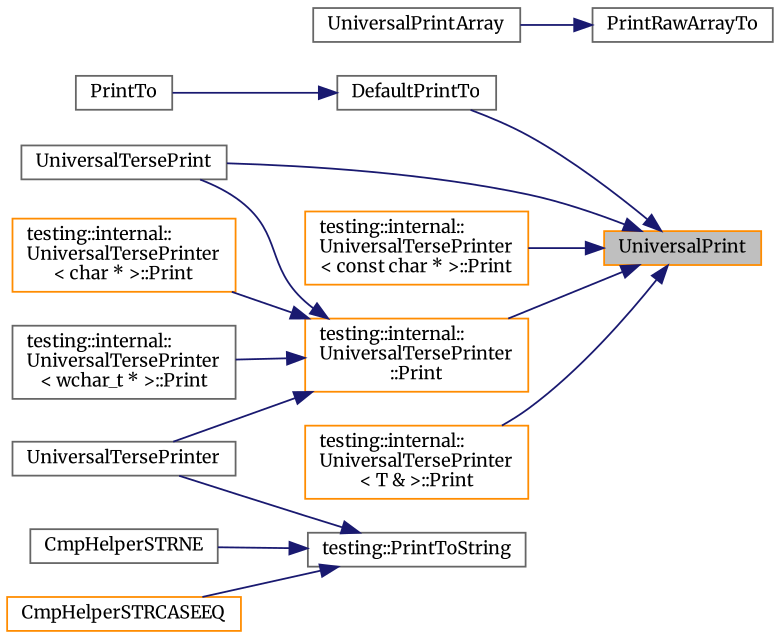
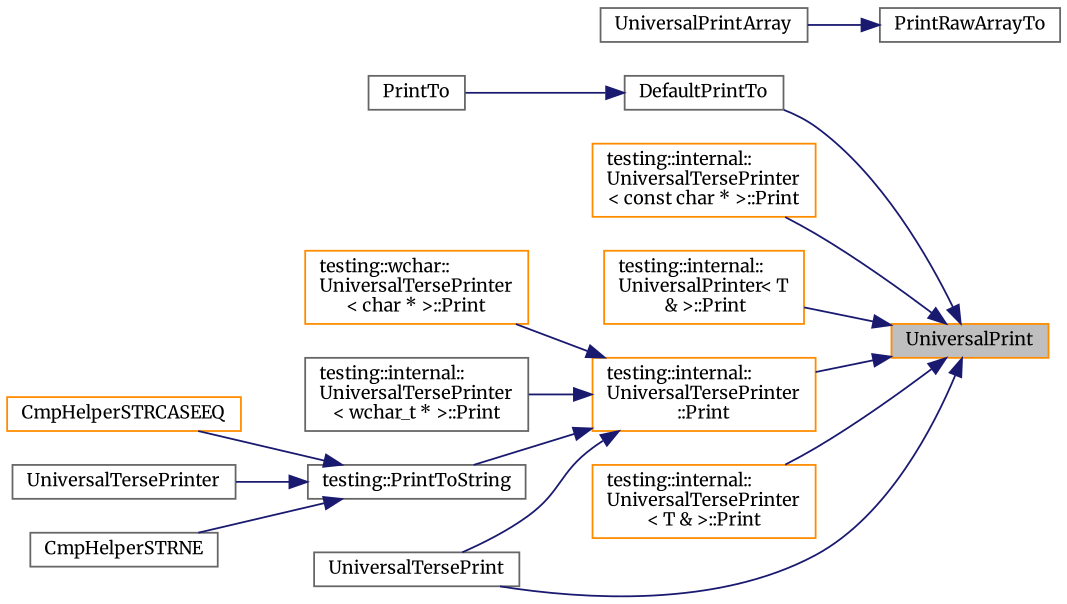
node "testing::internal:: UniversalTersePrinter < char * >::Print": label "testing::internal:: UniversalTersePrinter < char * >::Print" -> "testing::wchar:: UniversalTersePrinter < char * >::Print"
node "testing::internal:: UniversalPrinter< T & >::Print": added
edge "UniversalTersePrinter" -> "testing::internal:: UniversalTersePrinter ::Print": now "testing::PrintToString" -> "testing::internal:: UniversalTersePrinter ::Print"
